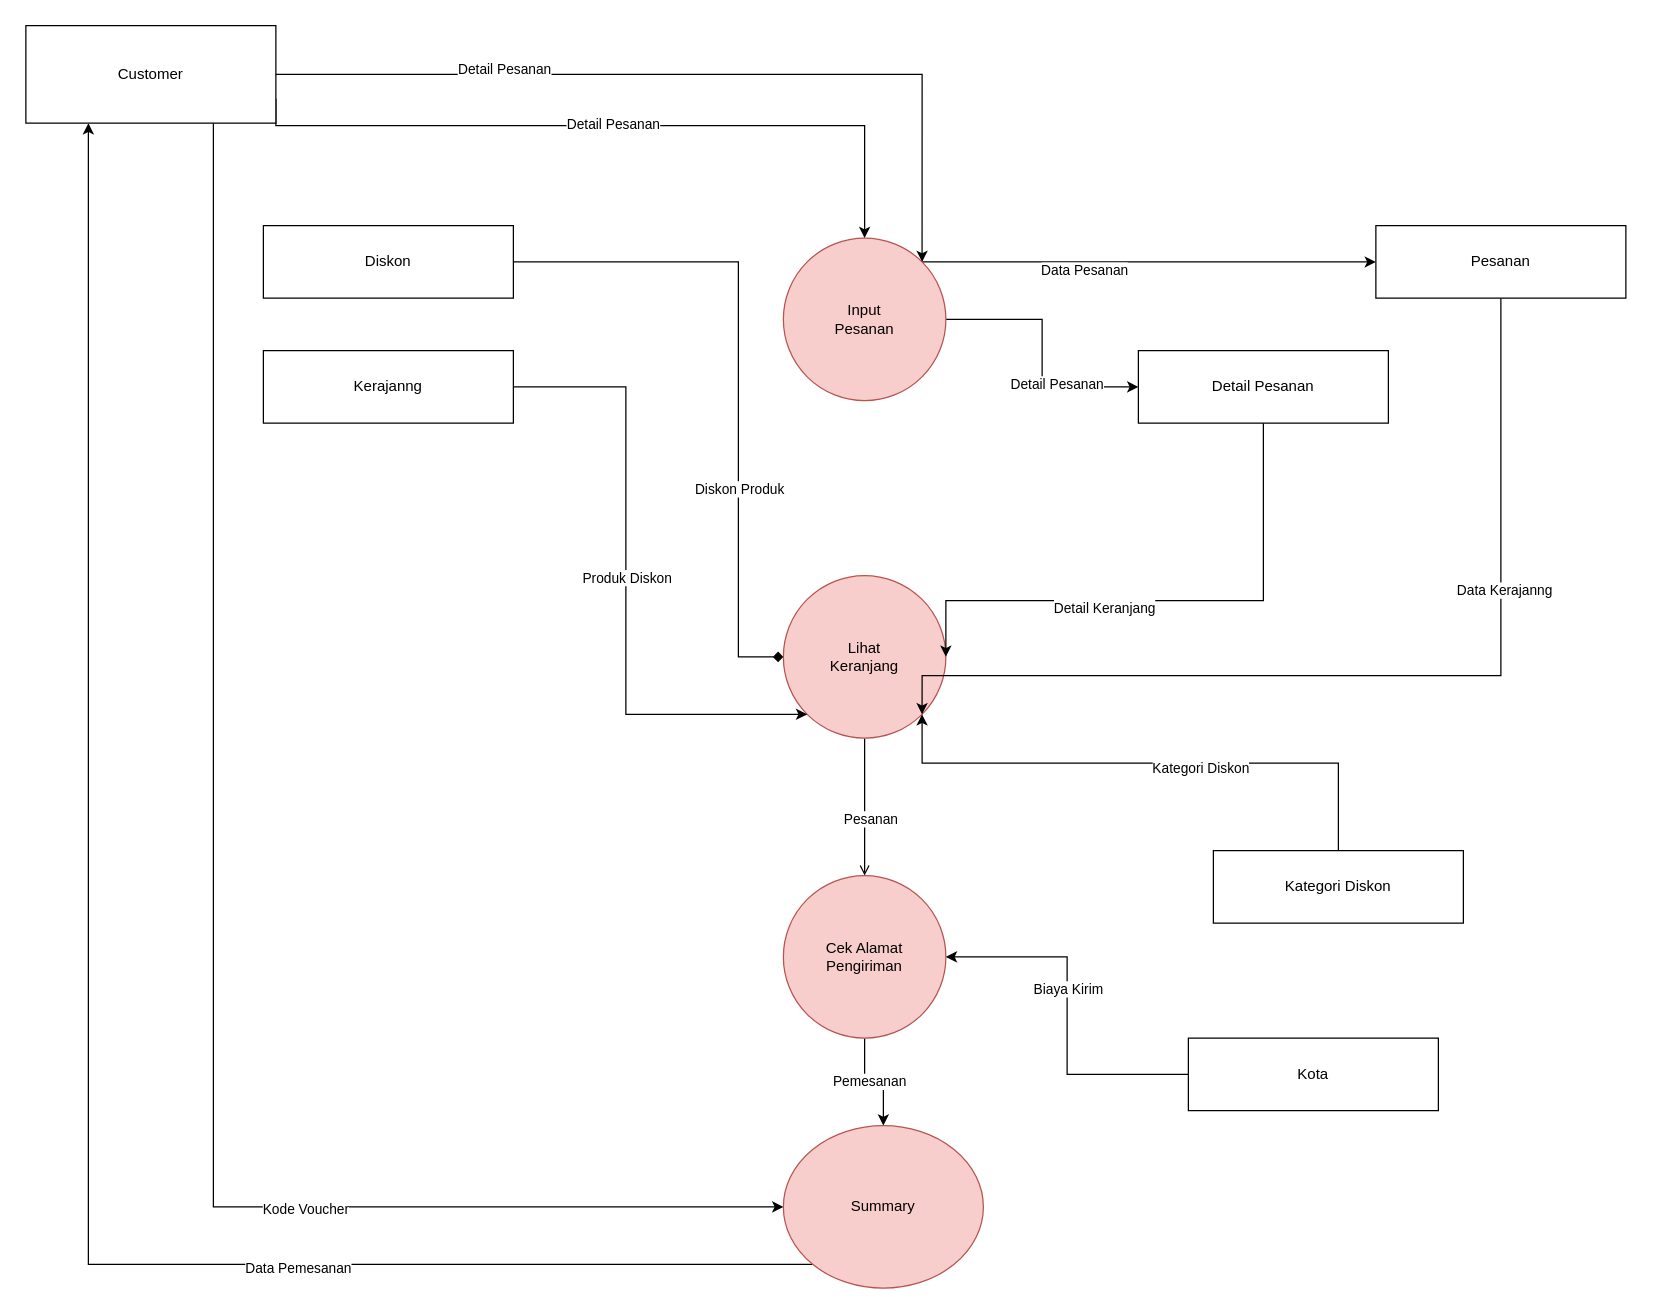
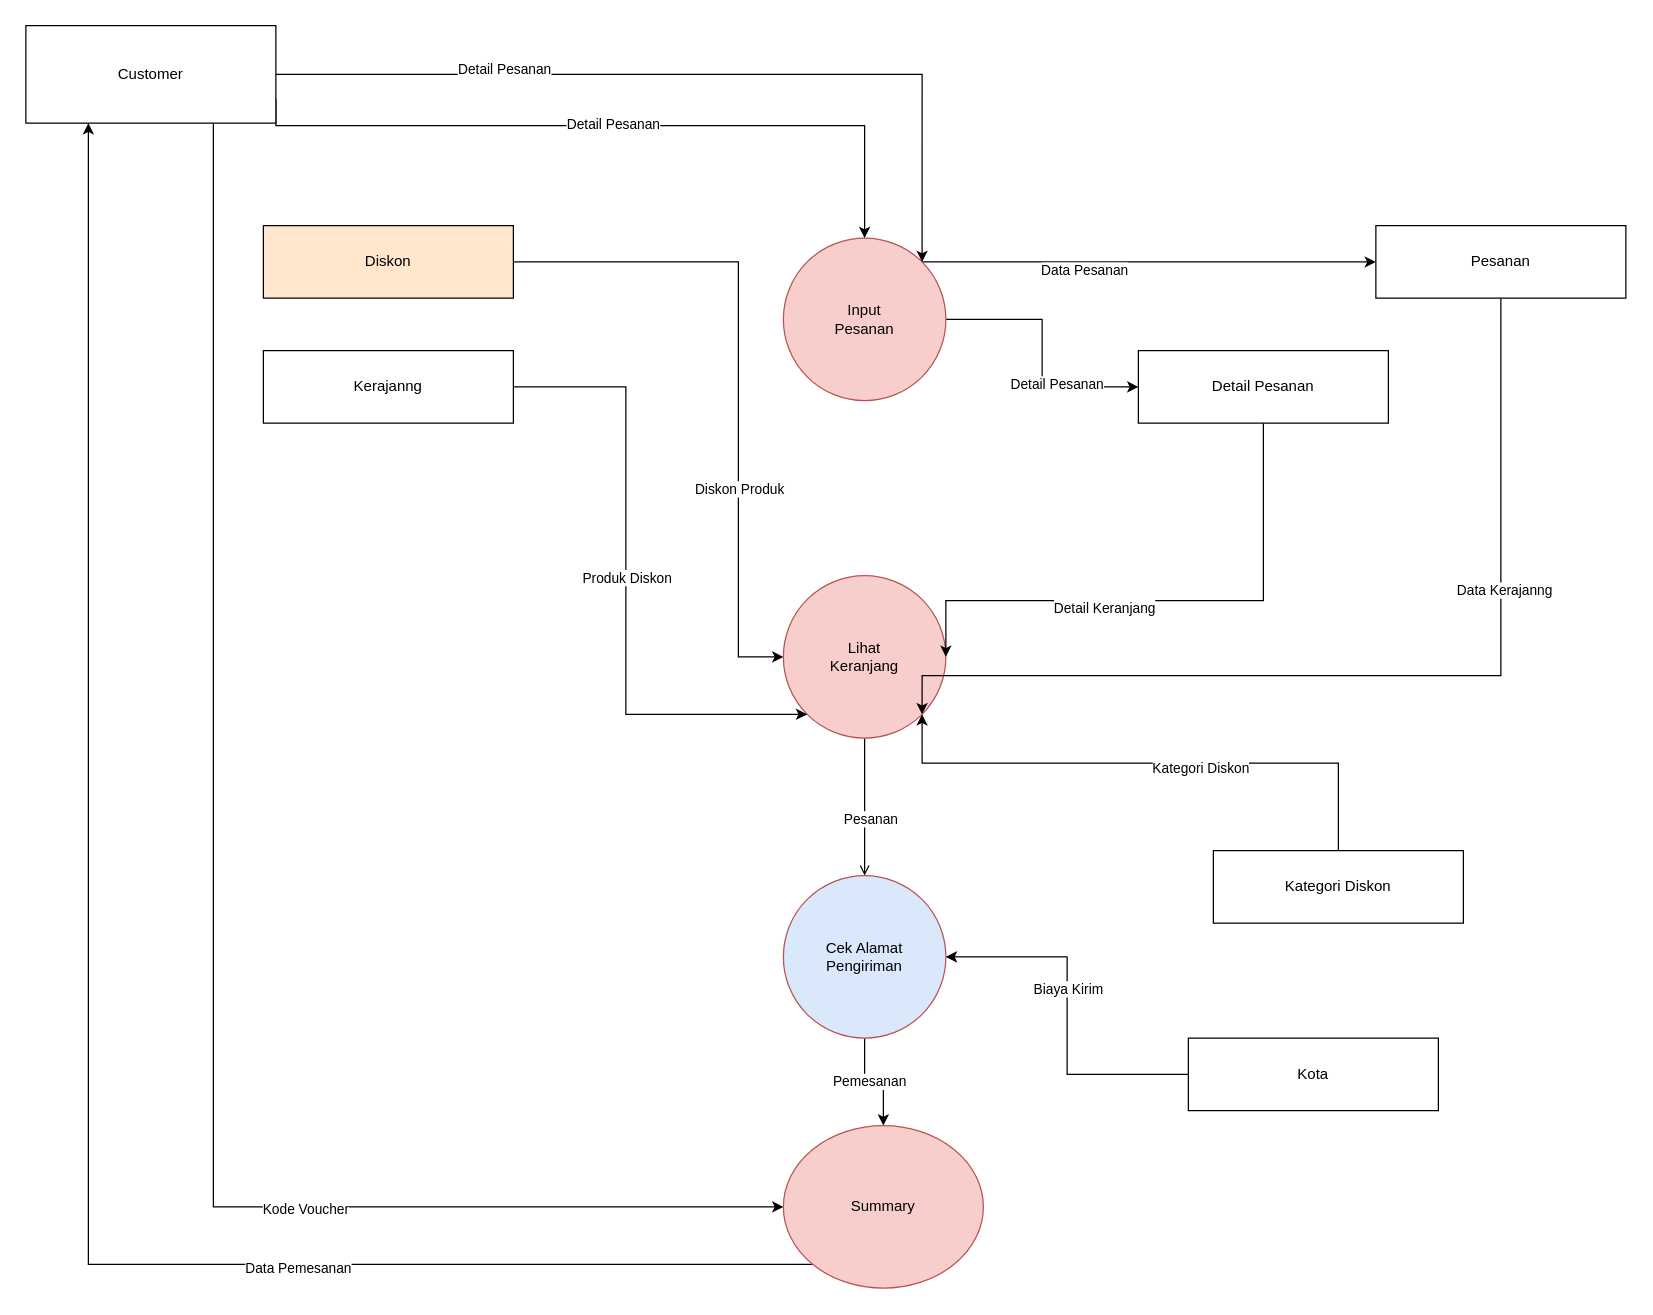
node "Diskon": fillcolor #ffffff -> #ffe6cc
edge "Diskon" -> "Lihat Keranjang": arrowhead diamond -> classic
node "Cek Alamat Pengiriman": fillcolor #f8cecc -> #dae8fc
